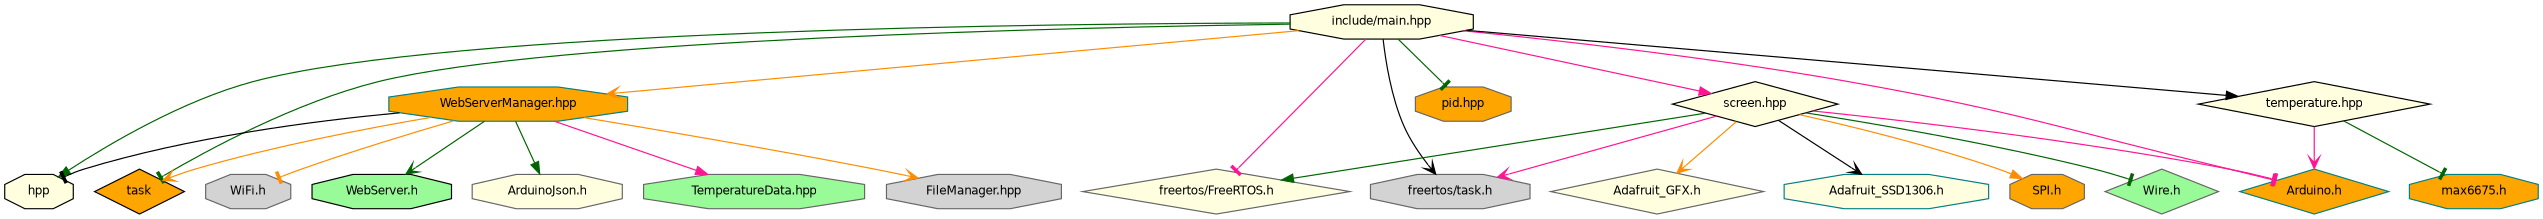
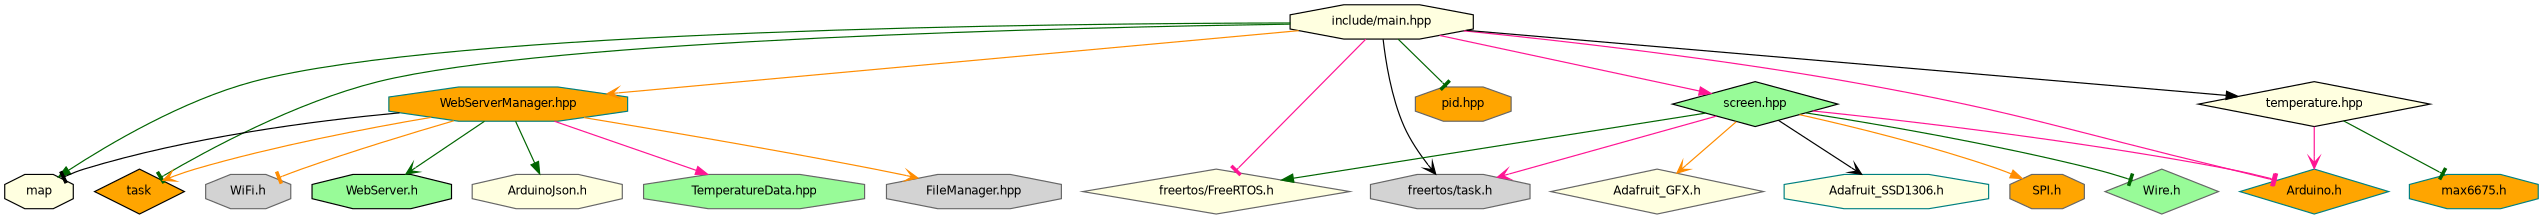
node "screen.hpp": fillcolor lightyellow -> palegreen
node "hpp": label "hpp" -> "map"
